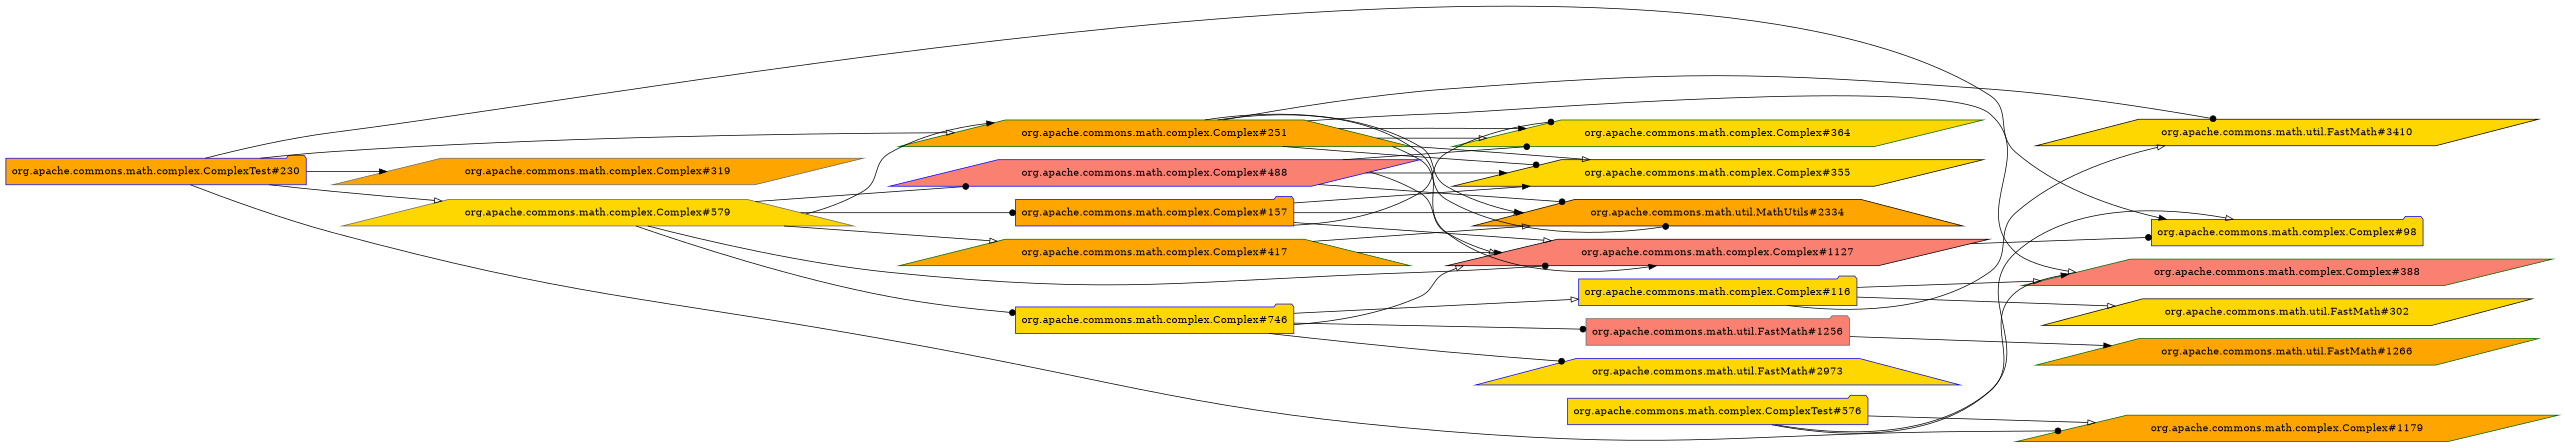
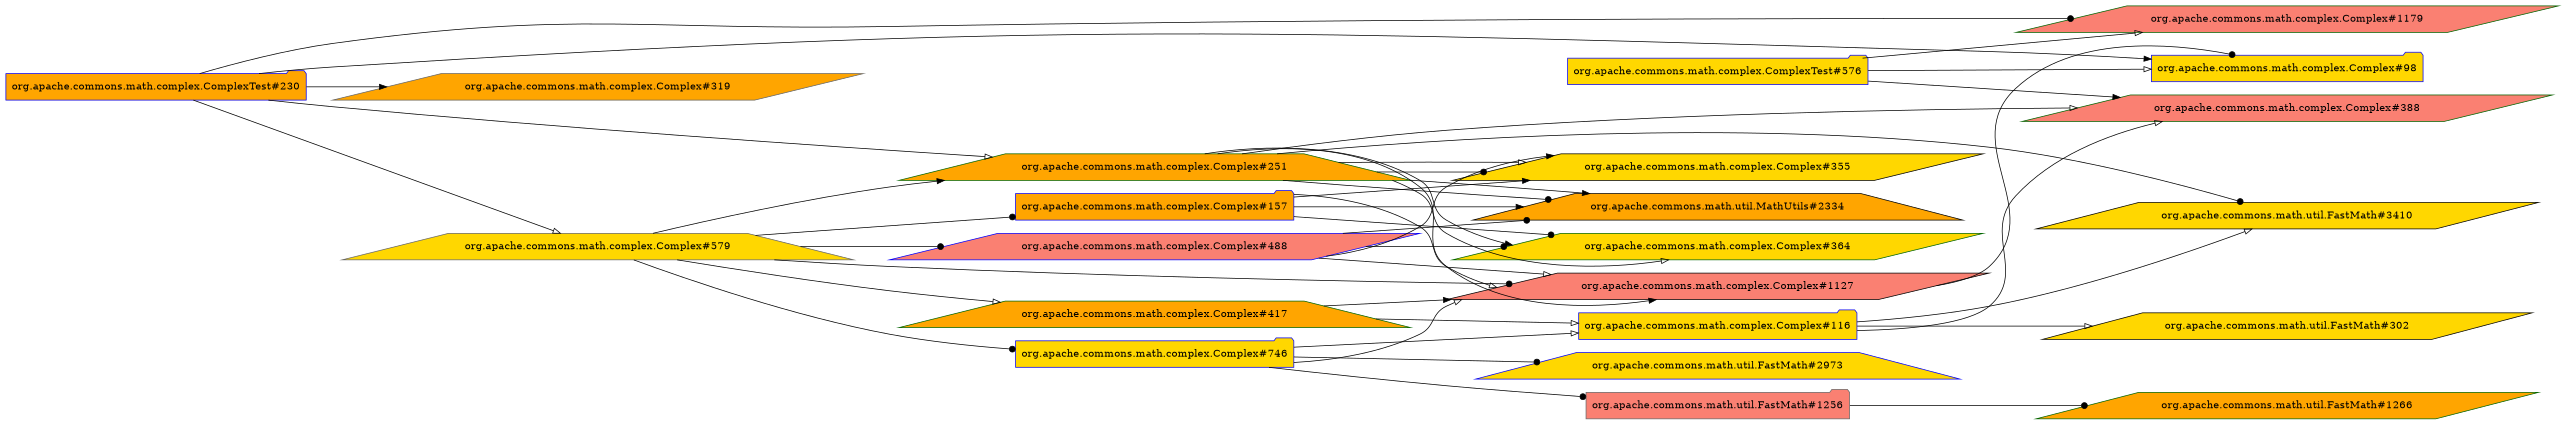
edge "org.apache.commons.math.complex.Complex#417" -> "org.apache.commons.math.util.MathUtils#2334": now "org.apache.commons.math.complex.Complex#417" -> "org.apache.commons.math.complex.Complex#116"
edge "org.apache.commons.math.util.FastMath#1256" -> "org.apache.commons.math.util.FastMath#1266": arrowhead normal -> dot
node "org.apache.commons.math.complex.Complex#1179": fillcolor orange -> salmon
